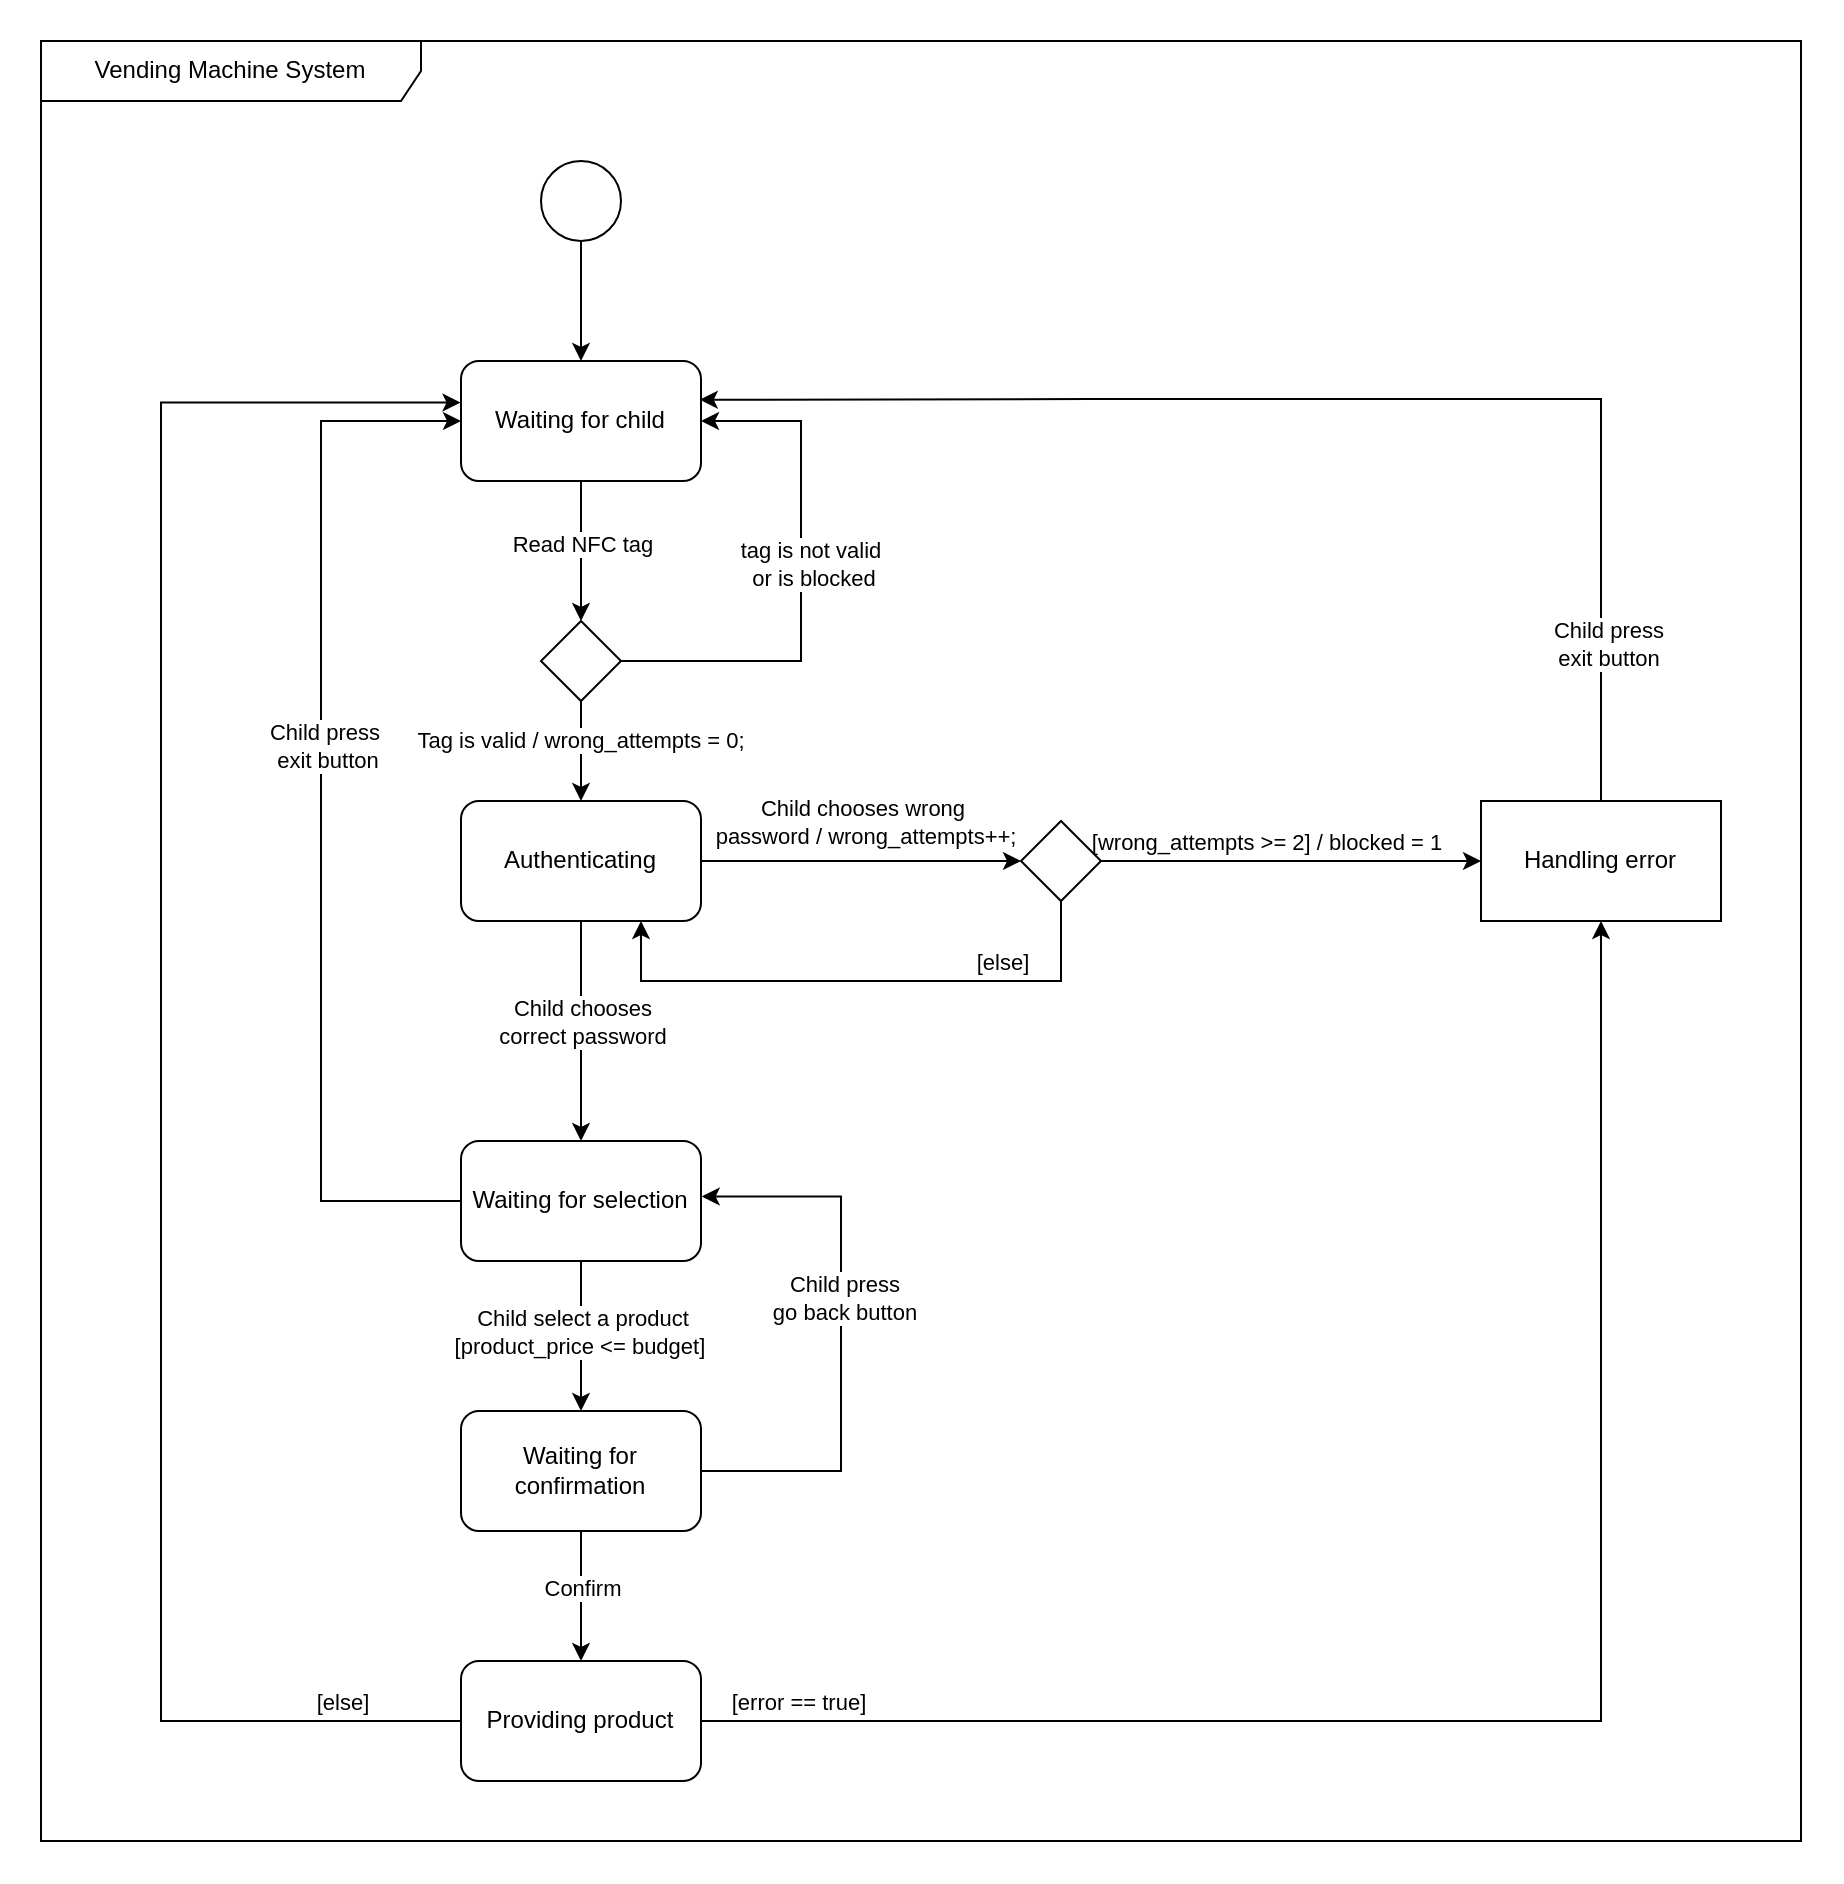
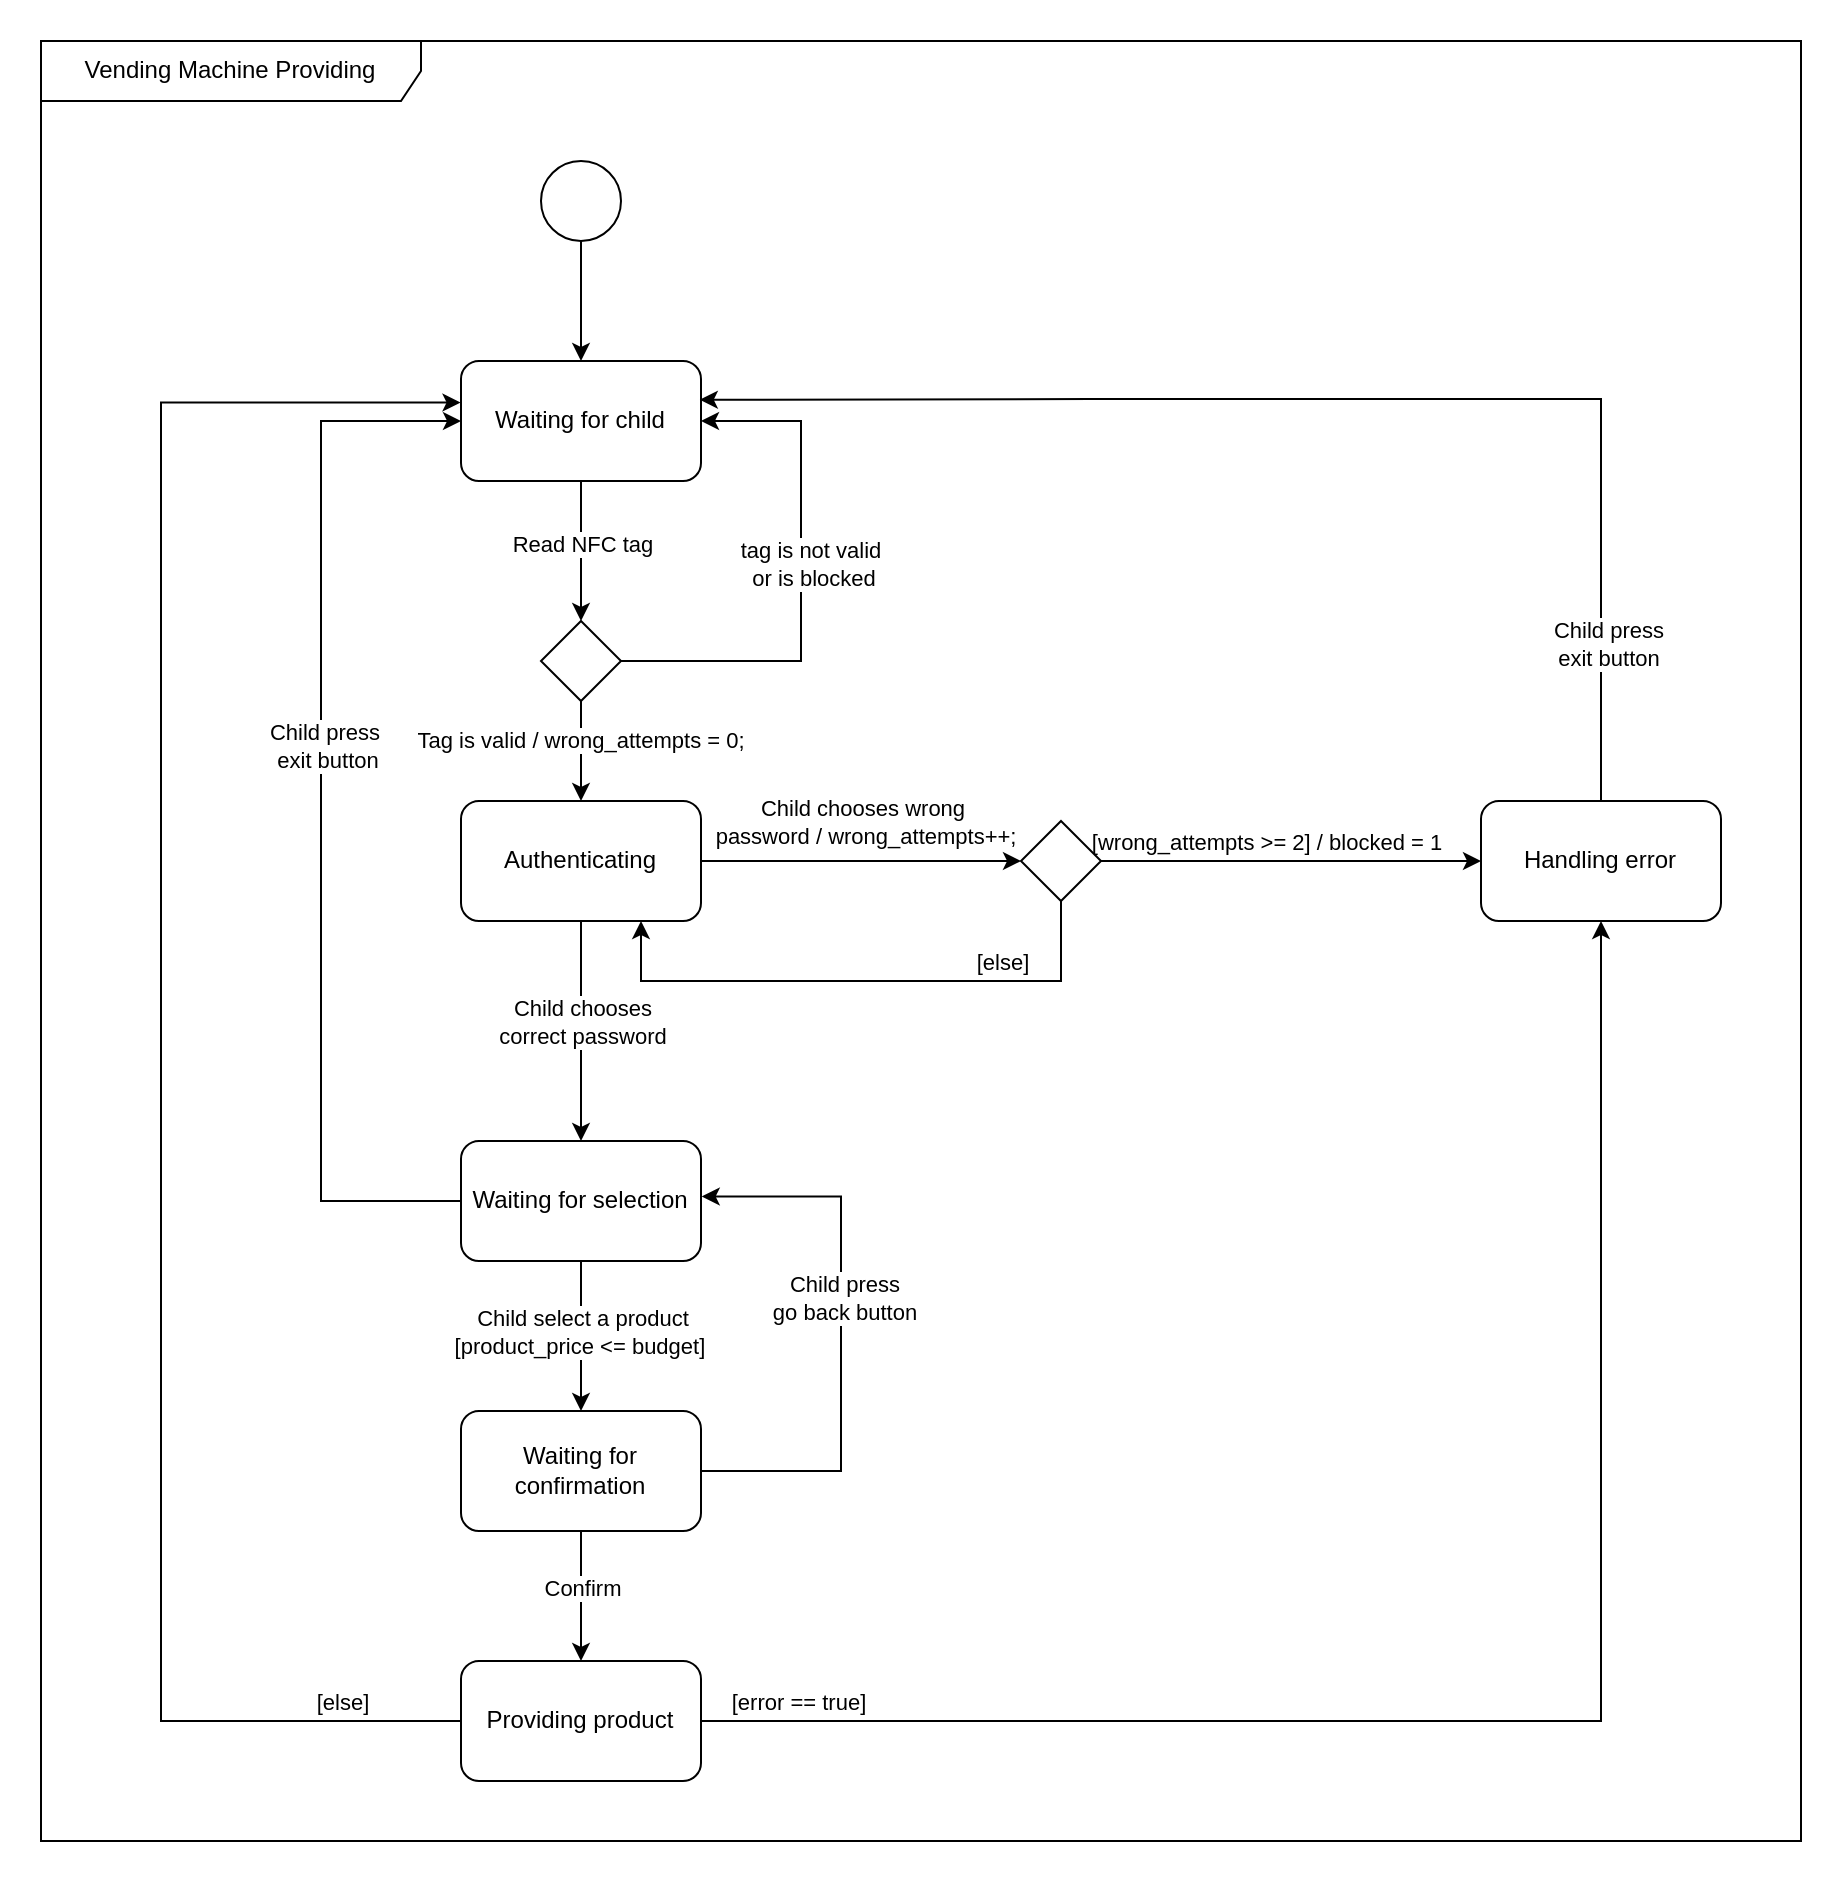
node "Vending Machine System": label "Vending Machine System" -> "Vending Machine Providing"
node "Handling error": shape rectangle -> rounded rectangle
